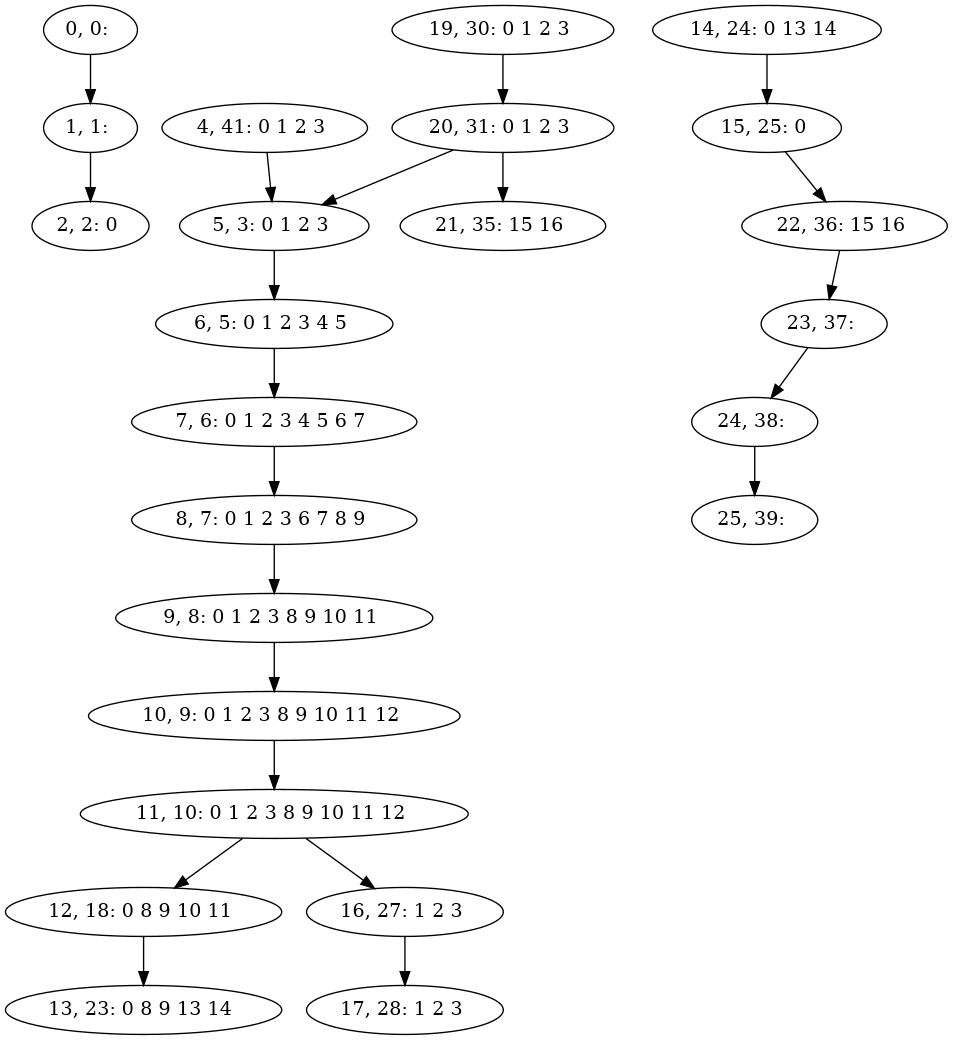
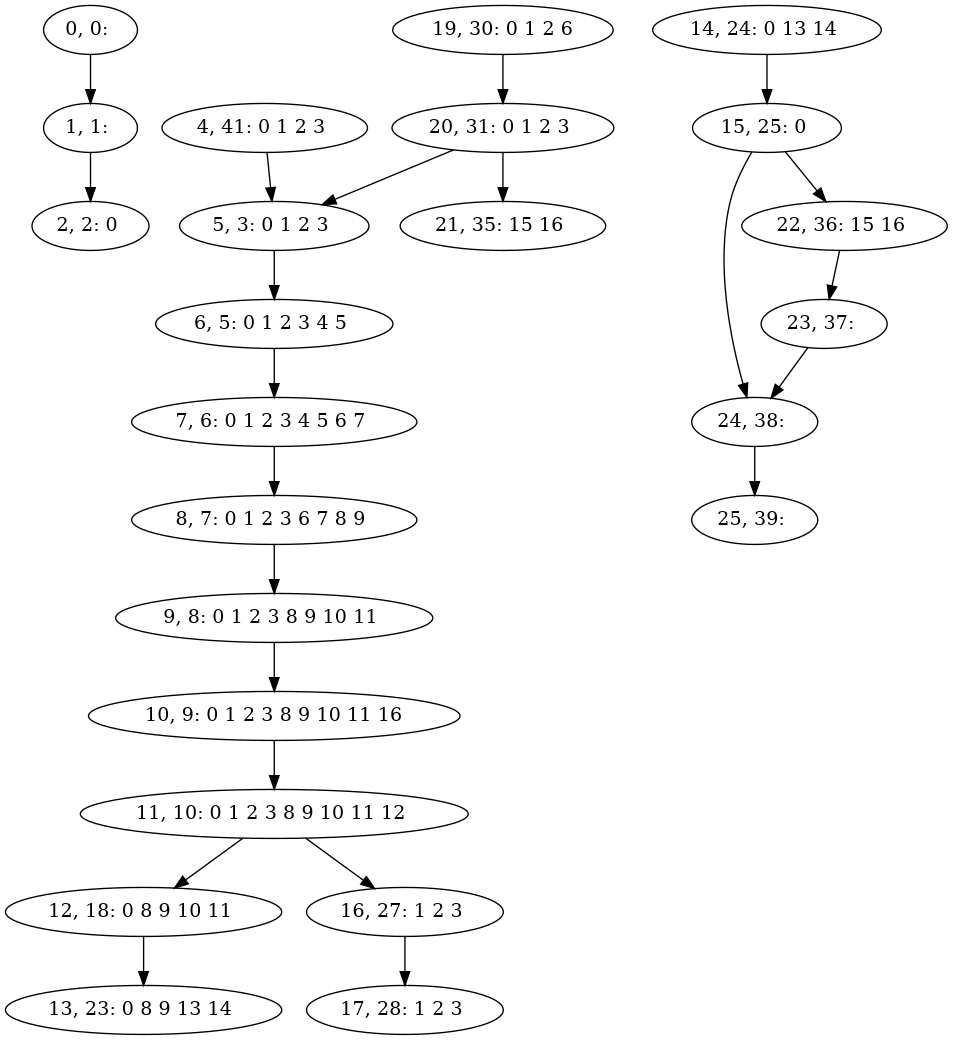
node "19, 30: 0 1 2 3": label "19, 30: 0 1 2 3" -> "19, 30: 0 1 2 6"
edge "15, 25: 0" -> "24, 38:": added
node "10, 9: 0 1 2 3 8 9 10 11 12": label "10, 9: 0 1 2 3 8 9 10 11 12" -> "10, 9: 0 1 2 3 8 9 10 11 16"
